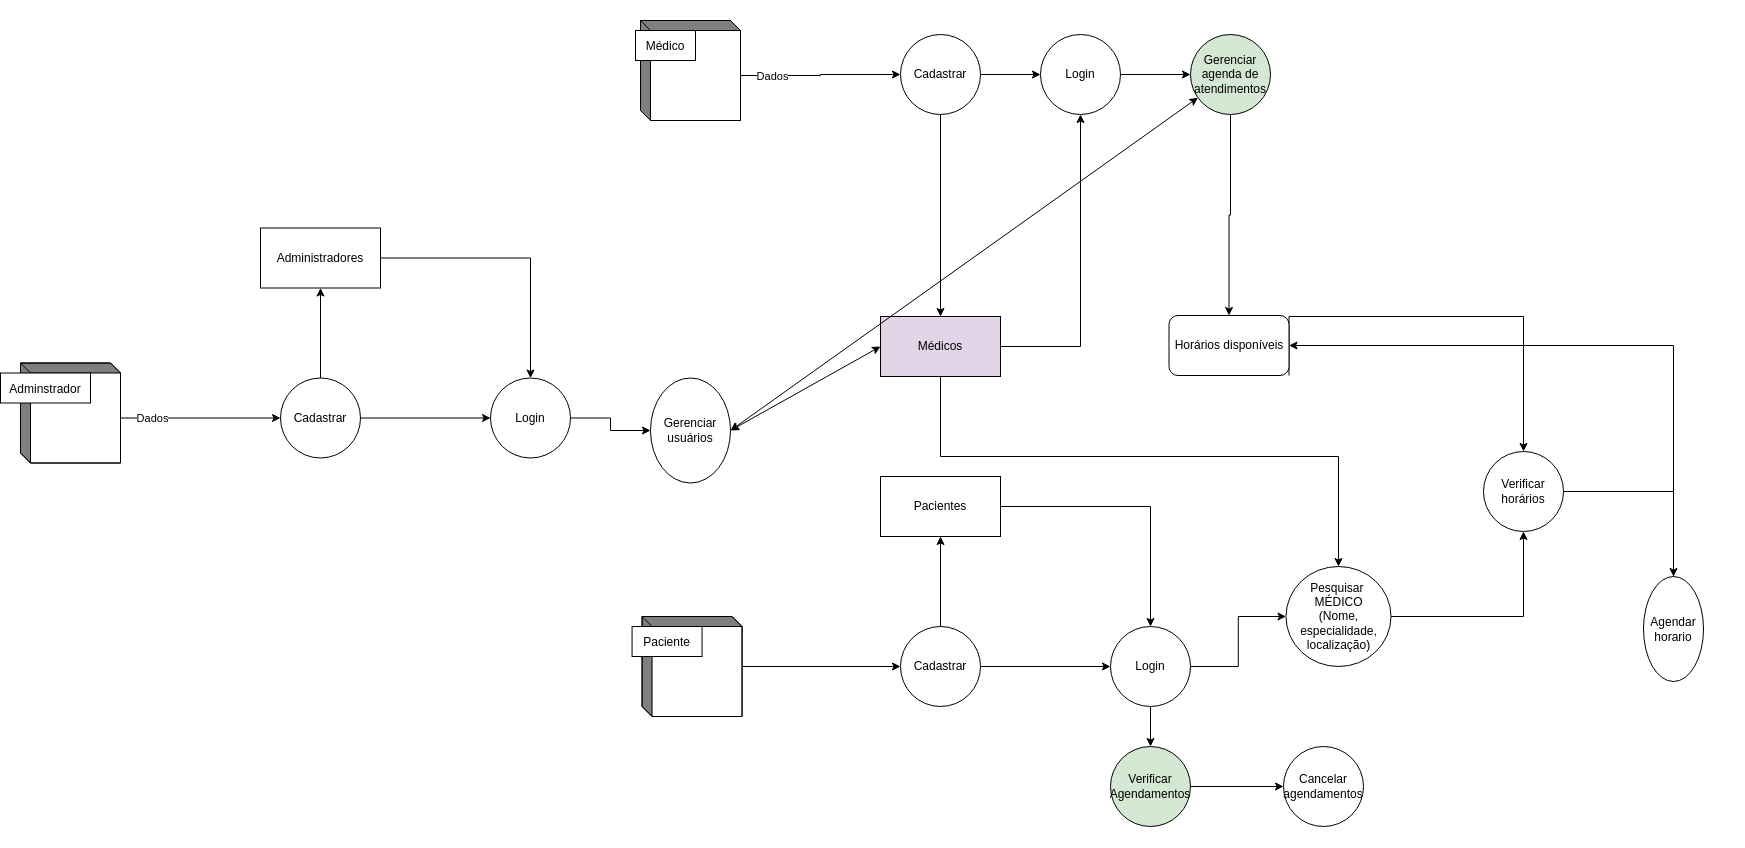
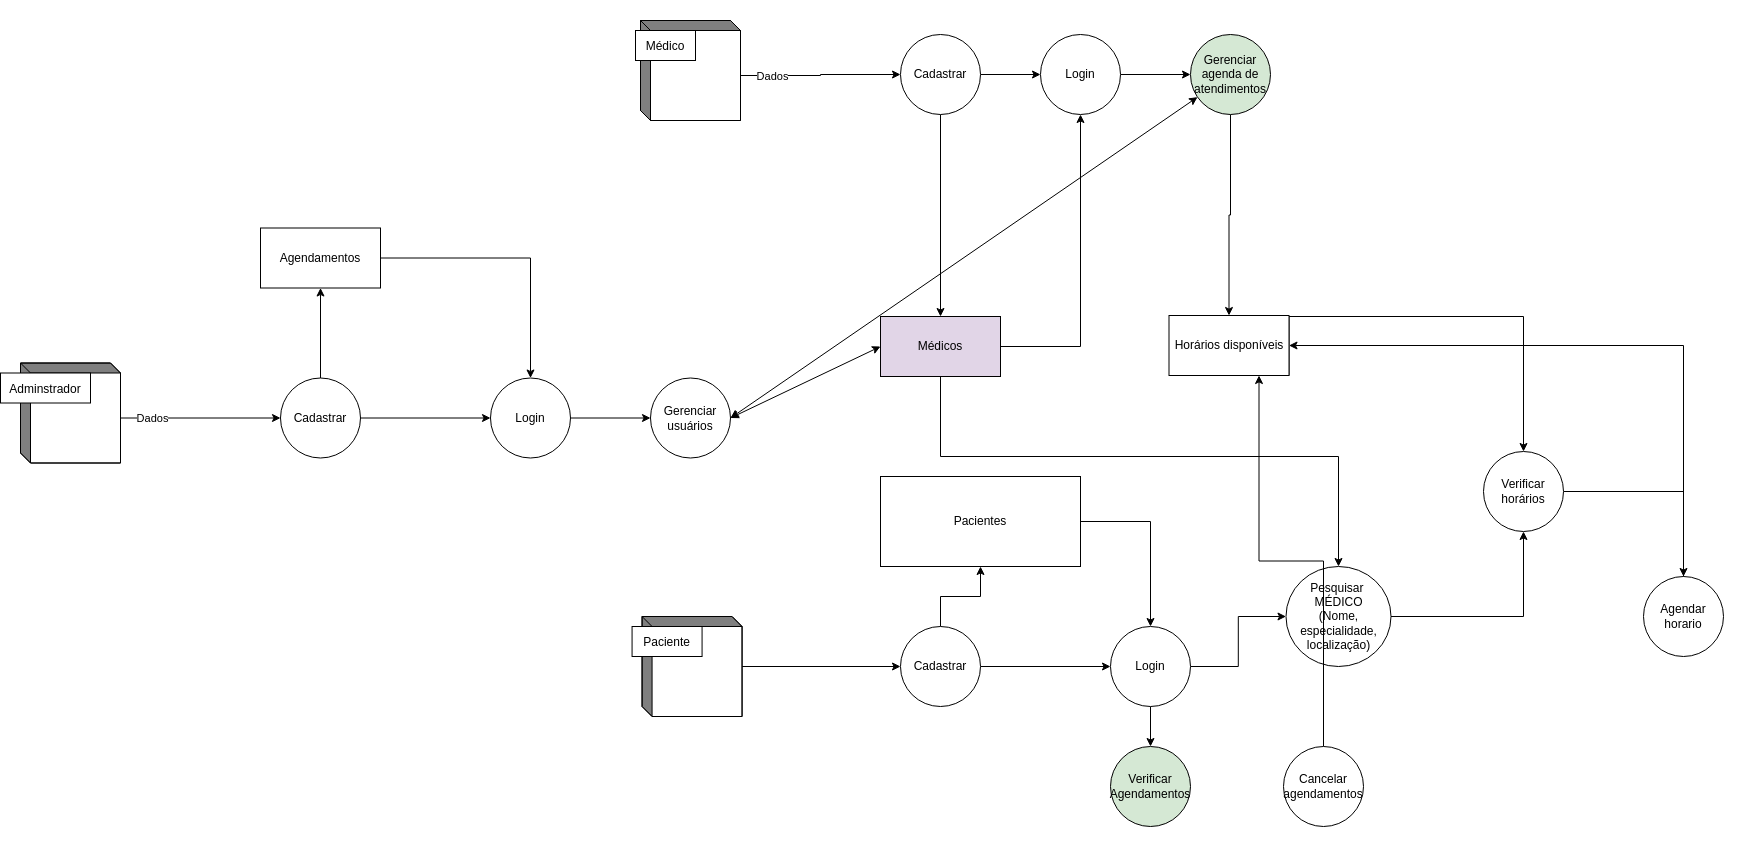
node "Administradores": label "Administradores" -> "Agendamentos"
node "Horários disponíveis": shape rounded rectangle -> rectangle
node "Gerenciar usuários": size 80x105 -> 80x80
node "Pacientes": size 120x60 -> 200x90
edge "Cancelar agendamentos" -> "Horários disponíveis": added
node "Agendar horario": size 60x105 -> 80x80
edge "Verificar Agendamentos" -> "Cancelar agendamentos": removed
